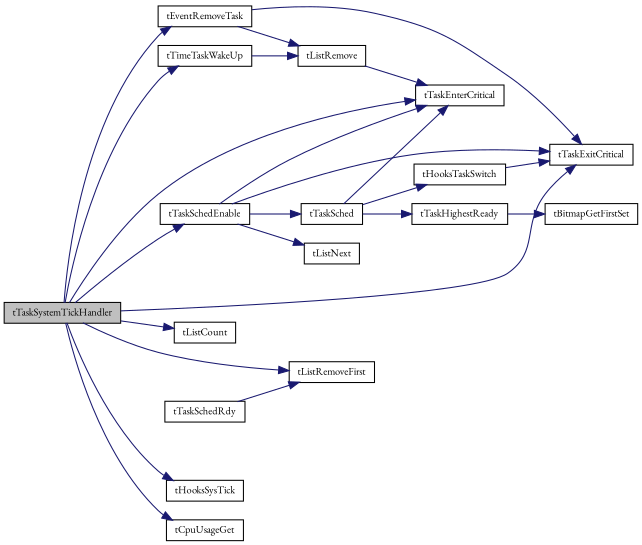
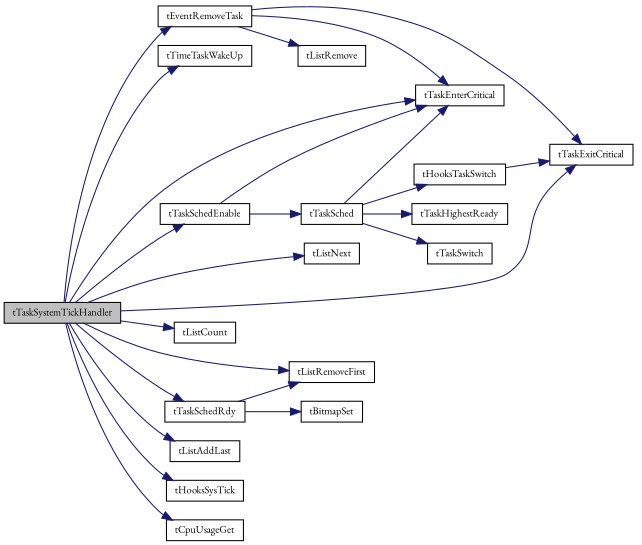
edge "tTimeTaskWakeUp" -> "tListRemove": removed
edge "tListRemove" -> "tTaskEnterCritical": now "tEventRemoveTask" -> "tTaskEnterCritical"
edge "tTaskSchedEnable" -> "tTaskExitCritical": removed
node "tBitmapGetFirstSet": removed
edge "tTaskSchedEnable" -> "tListNext": now "tTaskSystemTickHandler" -> "tListNext"
node "tTaskSwitch": added
edge "tTaskSystemTickHandler" -> "tTaskSchedRdy": added
node "tBitmapSet": added
node "tListAddLast": added
